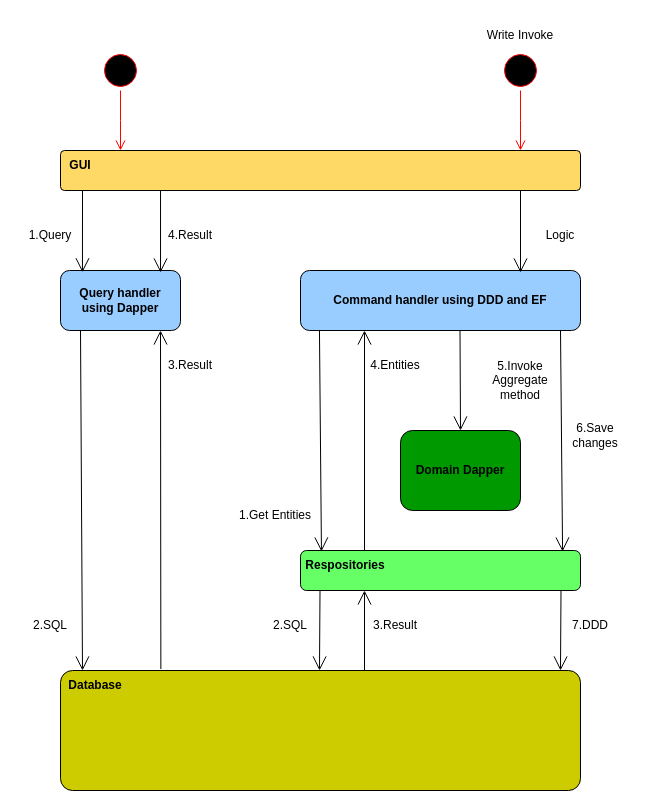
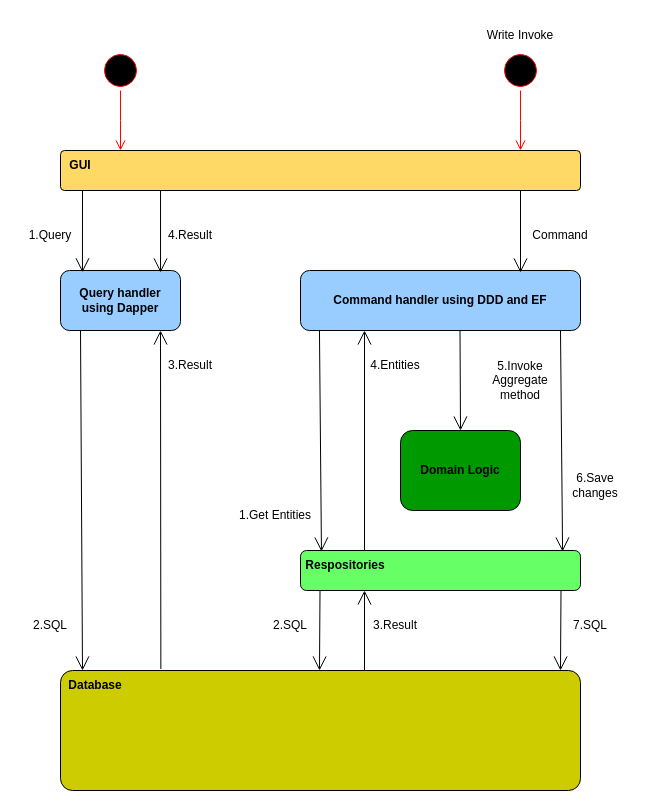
node "Logic": label "Logic" -> "Command"
node "6.Save changes": moved (596, 436) -> (596, 486)
node "Domain Dapper": label "Domain Dapper" -> "Domain Logic"
node "7.DDD": label "7.DDD" -> "7.SQL"
